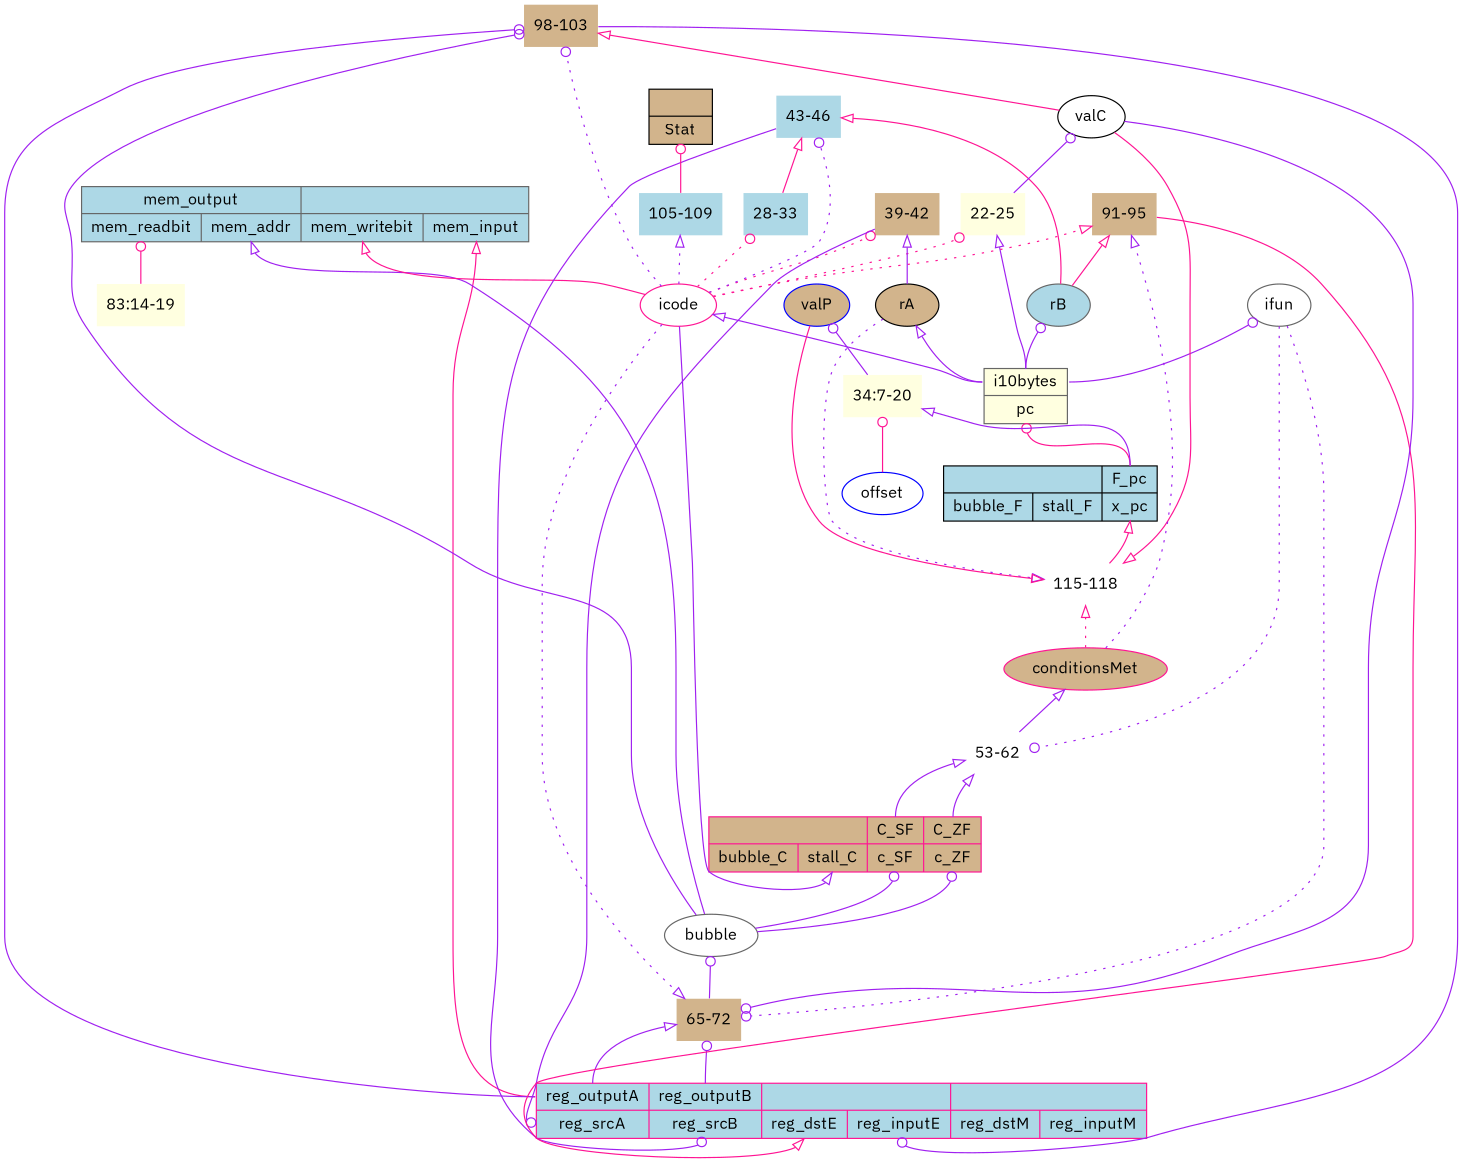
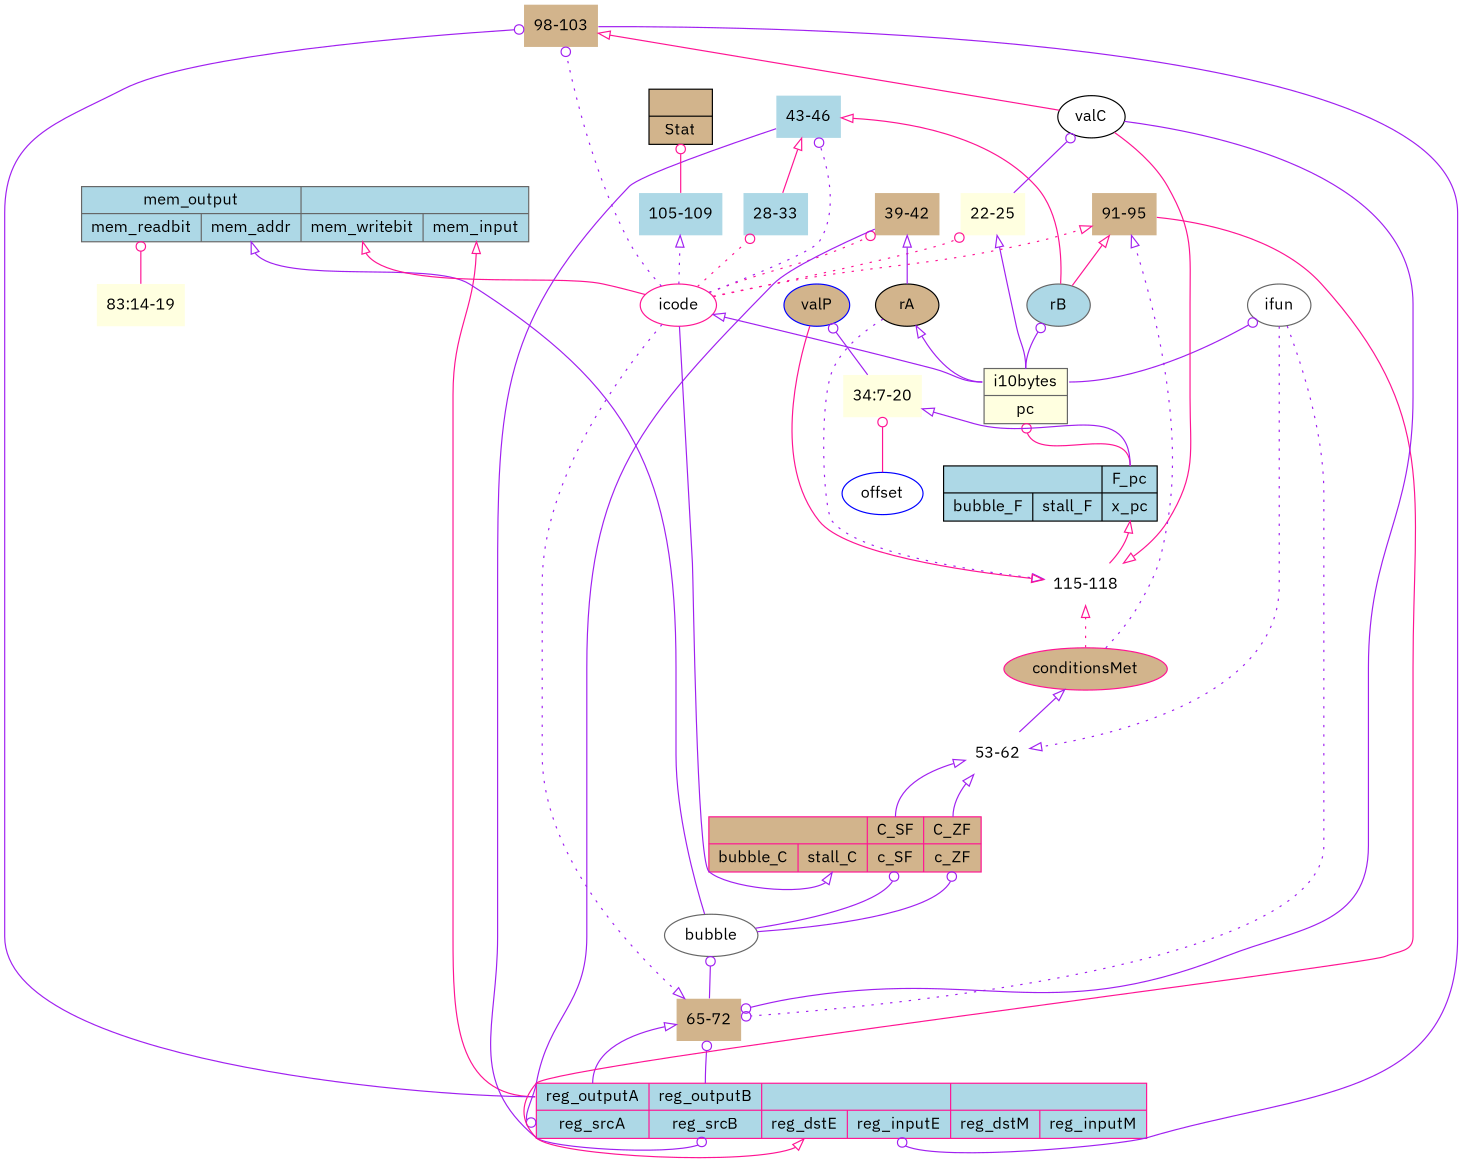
edge "bubble" -> "98-103": removed
edge "ifun" -> "53-62": arrowhead odot -> onormal
